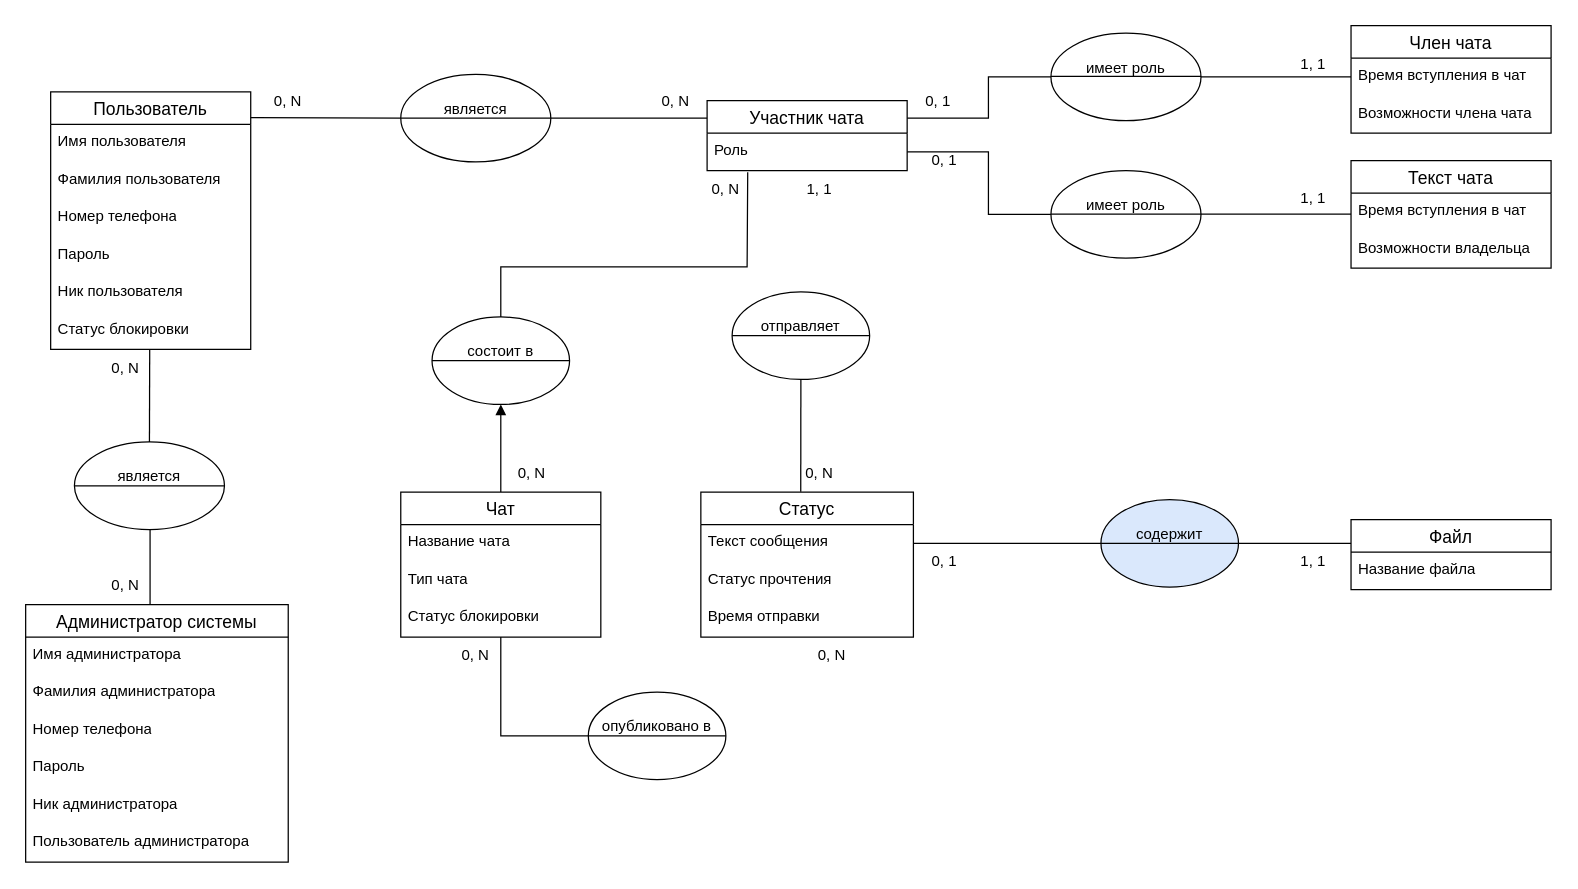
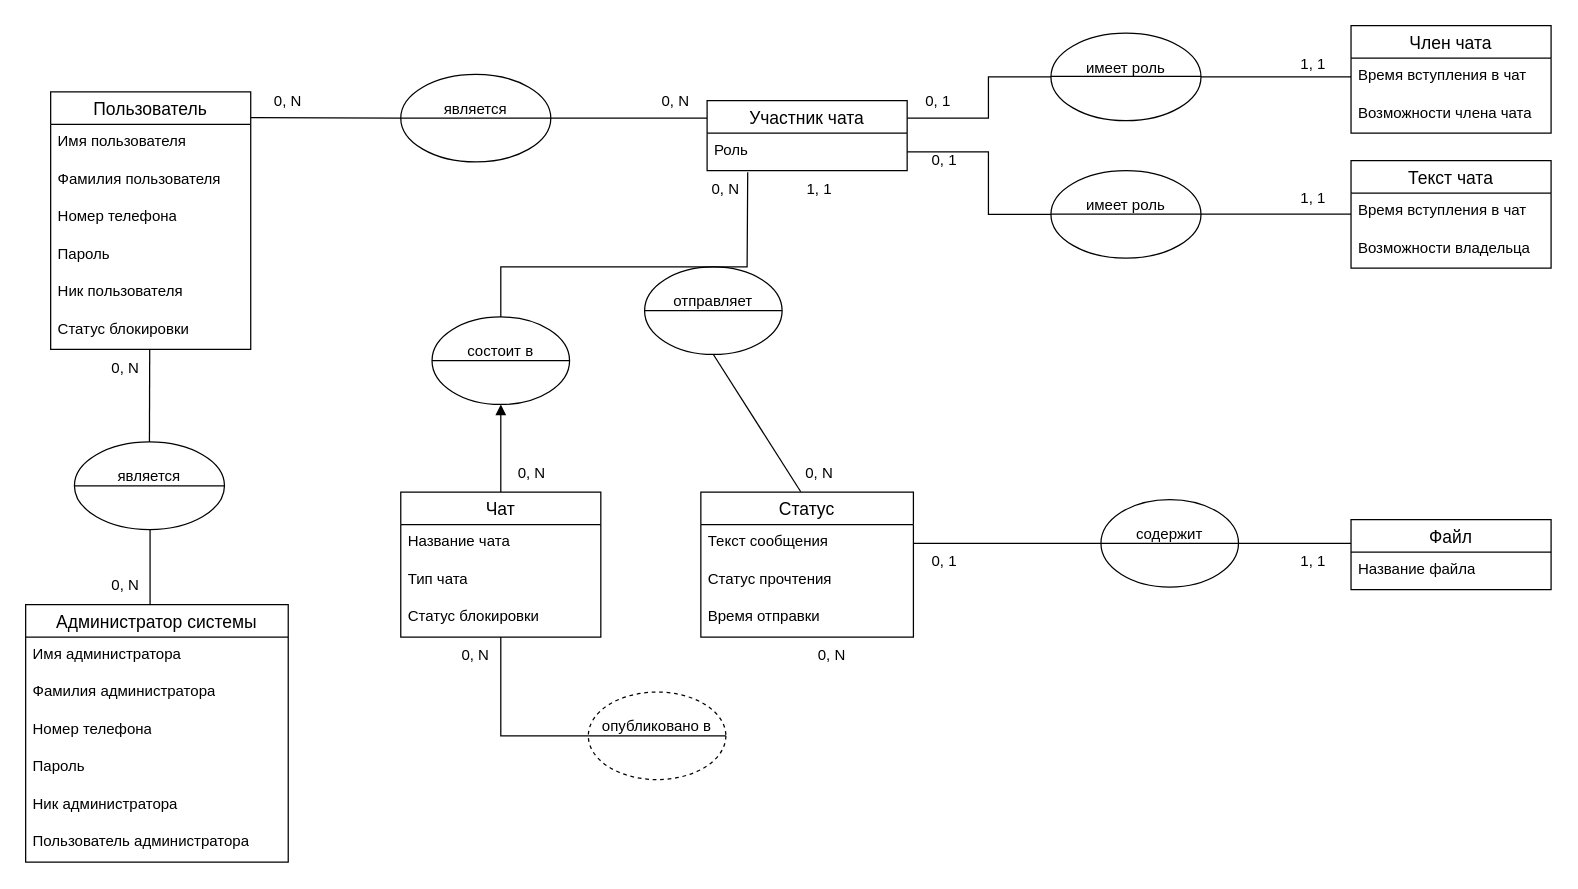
node "отправляет": moved (801, 336) -> (713, 311)
node "содержит": fillcolor #dae8fc -> #ffffff
node "опубликовано в": style solid -> dashed
